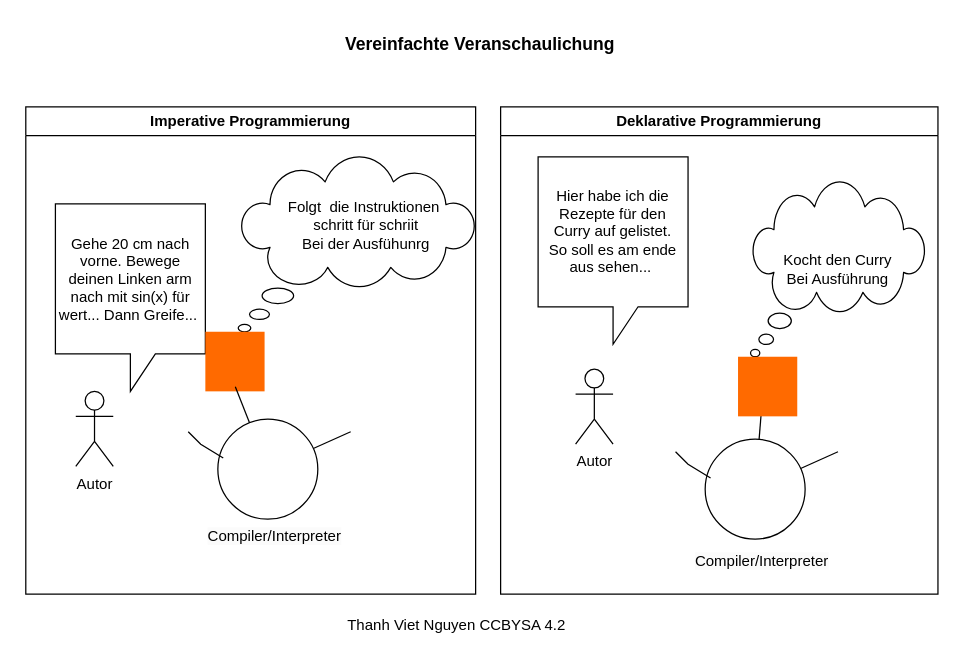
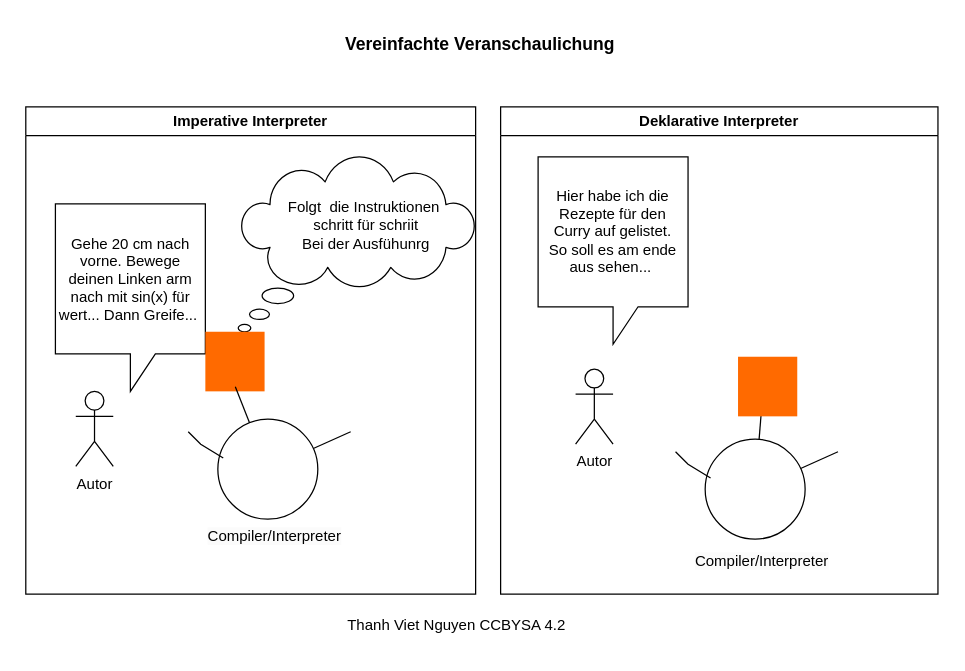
node "Imperative Programmierung": label "Imperative Programmierung" -> "Imperative Interpreter"
node "Deklarative Programmierung": label "Deklarative Programmierung" -> "Deklarative Interpreter"
node "Kocht den Curry Bei Ausführung": removed
